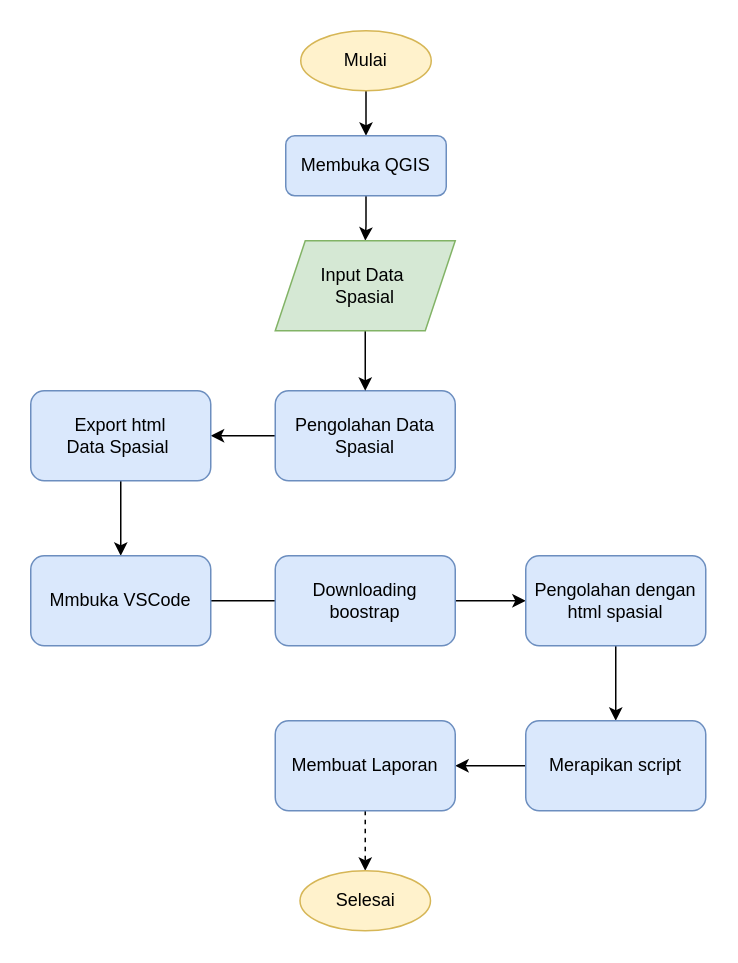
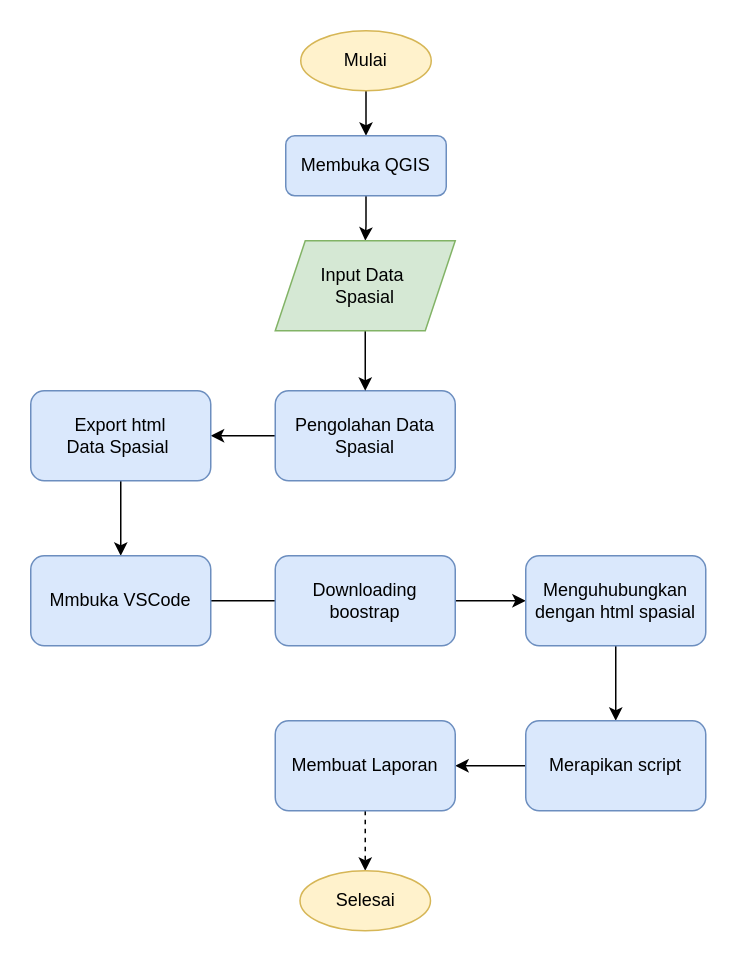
node "Pengolahan dengan html spasial": label "Pengolahan dengan html spasial" -> "Menguhubungkan dengan html spasial"
